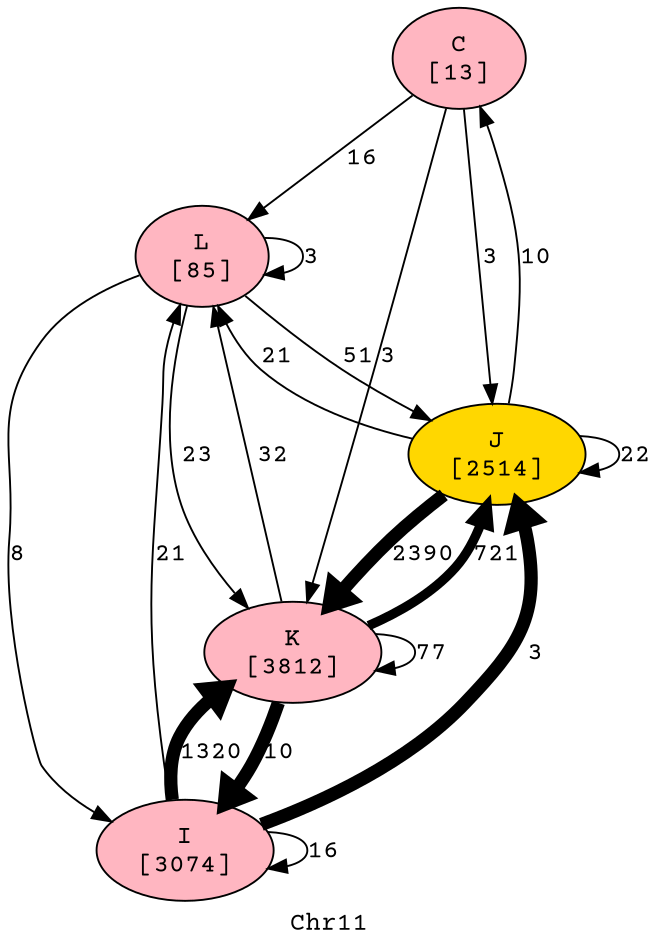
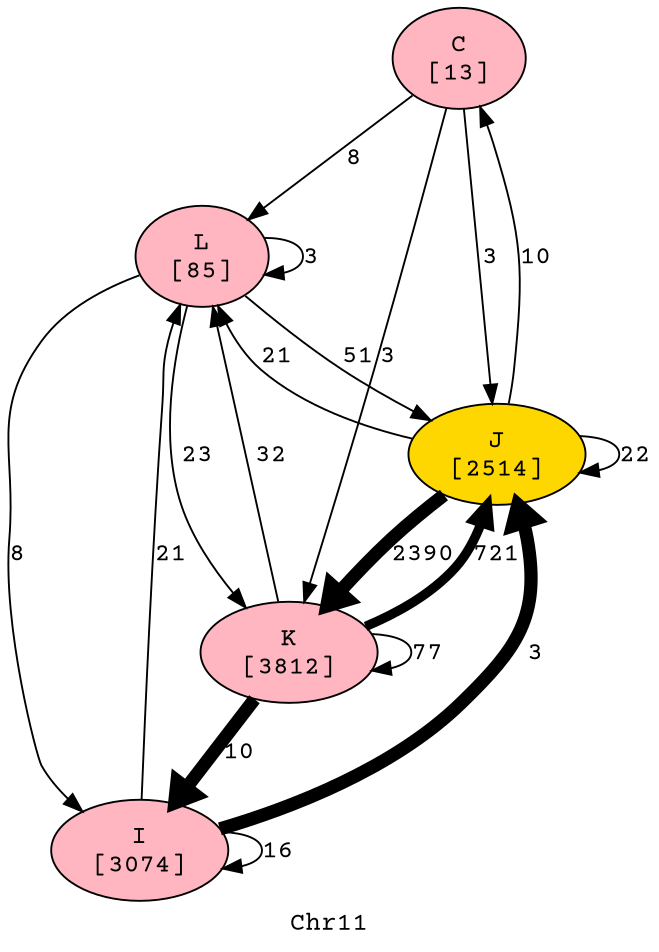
edge "C [13]" -> "L [85]": label "16" -> "8"
edge "I [3074]" -> "K [3812]": removed, label "1320"
